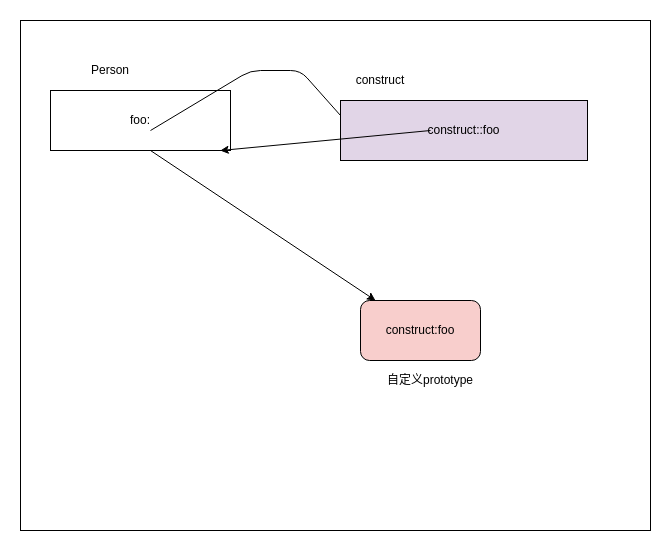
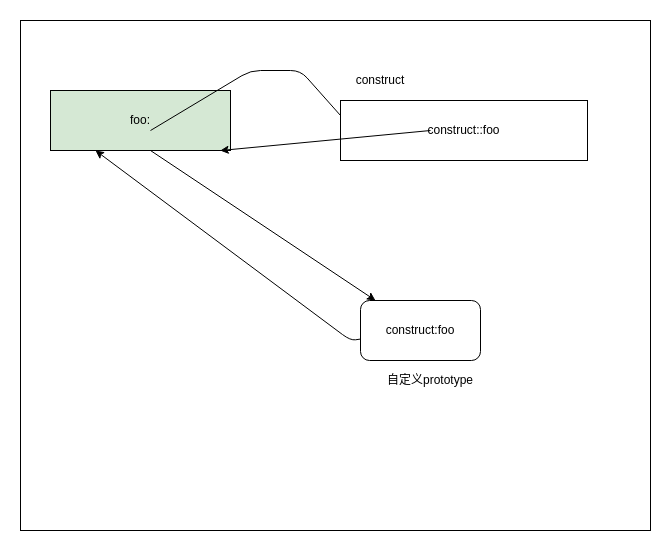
node "Person": removed
node "foo:": fillcolor #ffffff -> #d5e8d4
node "construct::foo": fillcolor #e1d5e7 -> #ffffff
edge "construct:foo" -> "foo:": added
node "construct:foo": fillcolor #f8cecc -> #ffffff
